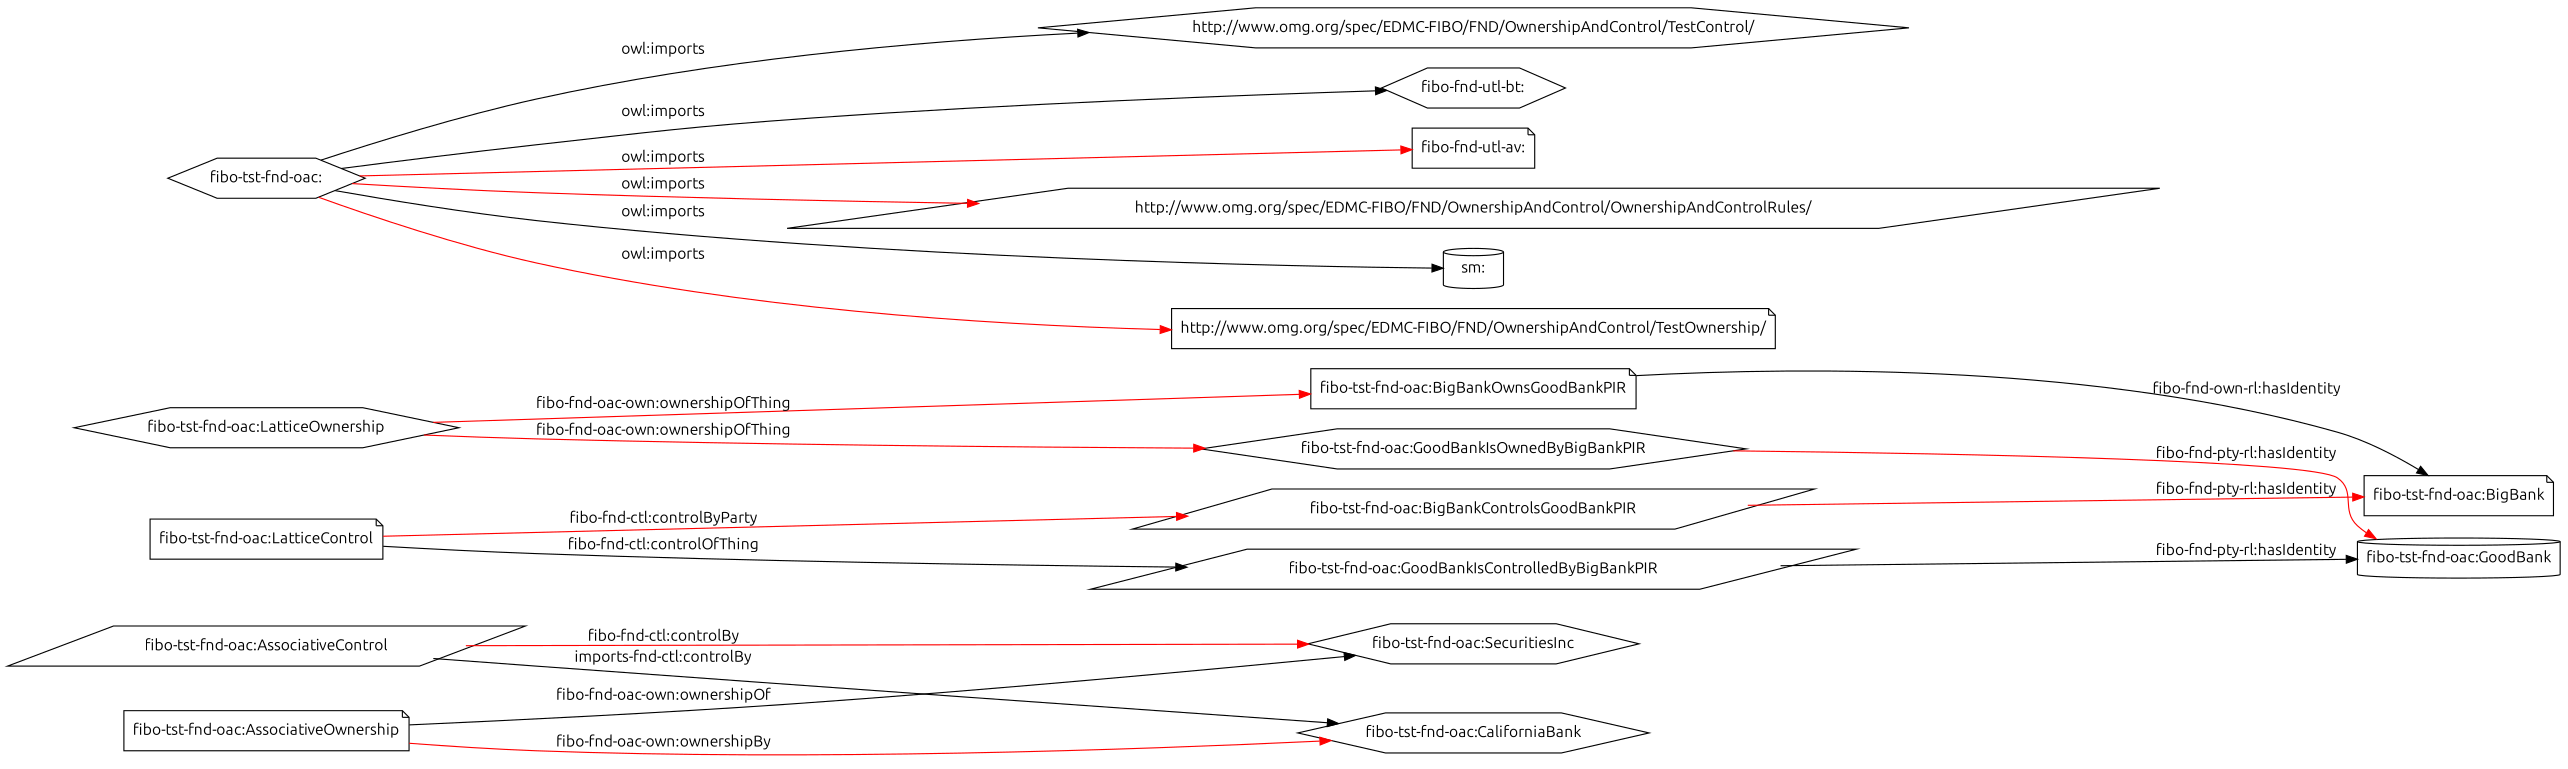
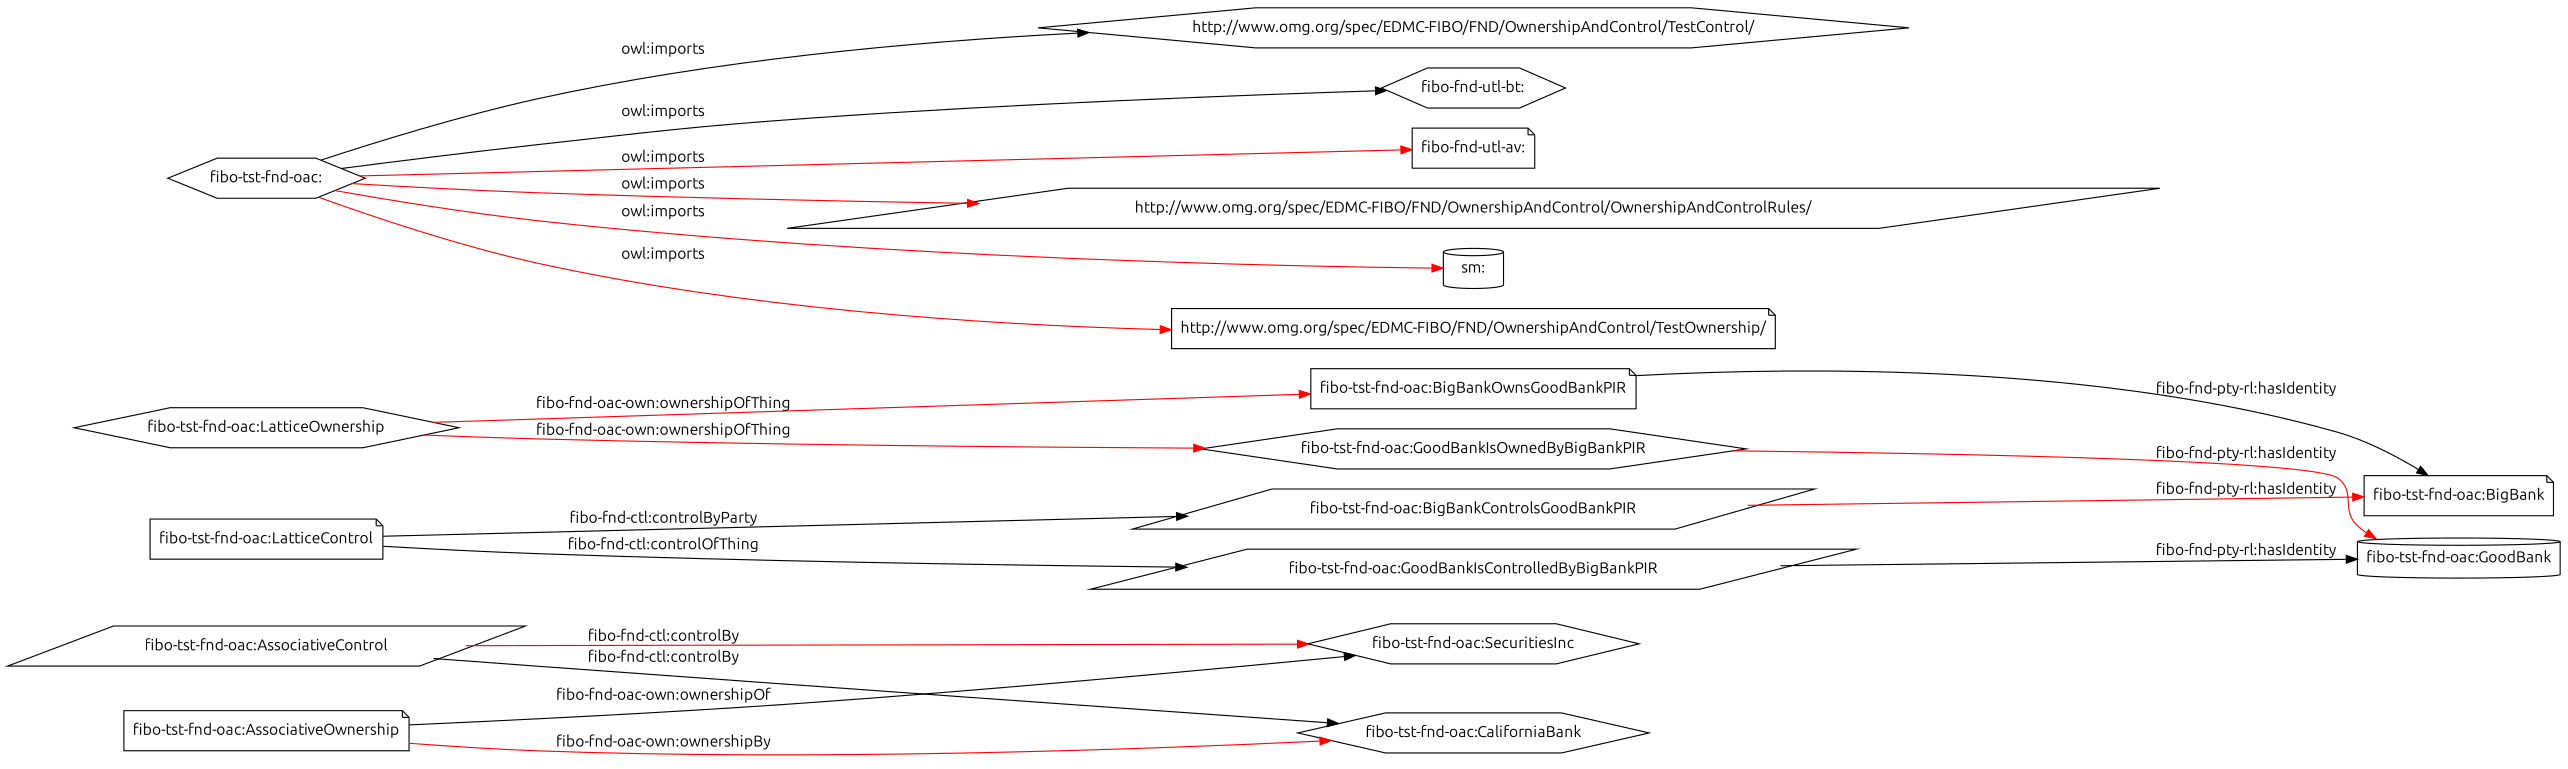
edge "fibo-tst-fnd-oac:" -> "sm:": color black -> red
edge "fibo-tst-fnd-oac:BigBankOwnsGoodBankPIR" -> "fibo-tst-fnd-oac:BigBank": label "fibo-fnd-own-rl:hasIdentity" -> "fibo-fnd-pty-rl:hasIdentity"
edge "fibo-tst-fnd-oac:LatticeControl" -> "fibo-tst-fnd-oac:BigBankControlsGoodBankPIR": color red -> black
edge "fibo-tst-fnd-oac:AssociativeControl" -> "fibo-tst-fnd-oac:CaliforniaBank": label "imports-fnd-ctl:controlBy" -> "fibo-fnd-ctl:controlBy"
